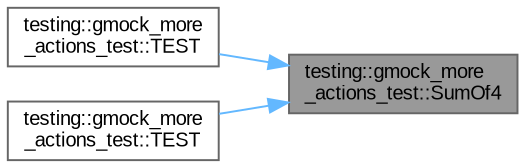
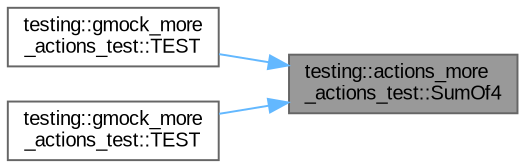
node "testing::gmock_more _actions_test::SumOf4": label "testing::gmock_more _actions_test::SumOf4" -> "testing::actions_more _actions_test::SumOf4"
